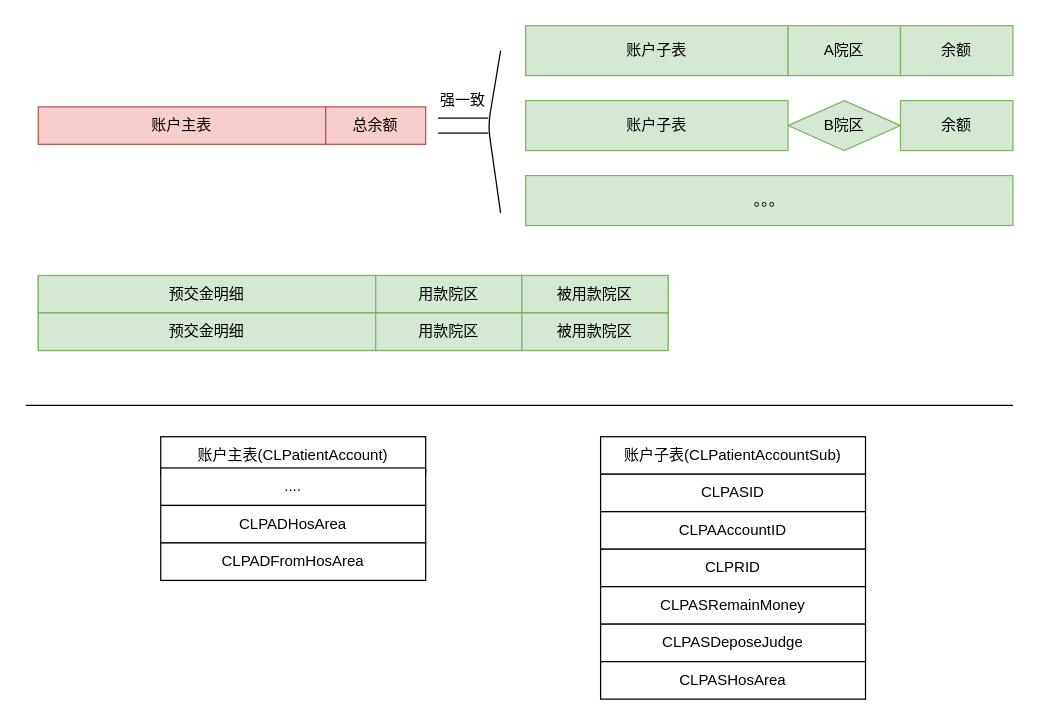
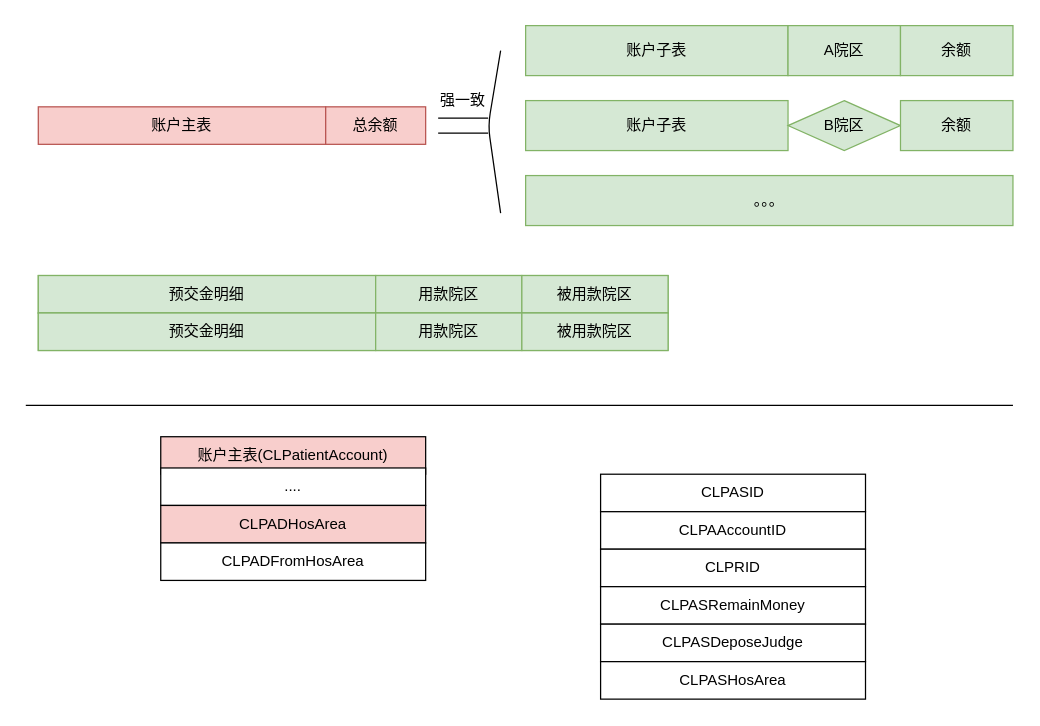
node "账户主表(CLPatientAccount)": fillcolor #ffffff -> #f8cecc
node "账户子表(CLPatientAccountSub)": removed
node "CLPADHosArea": fillcolor #ffffff -> #f8cecc
